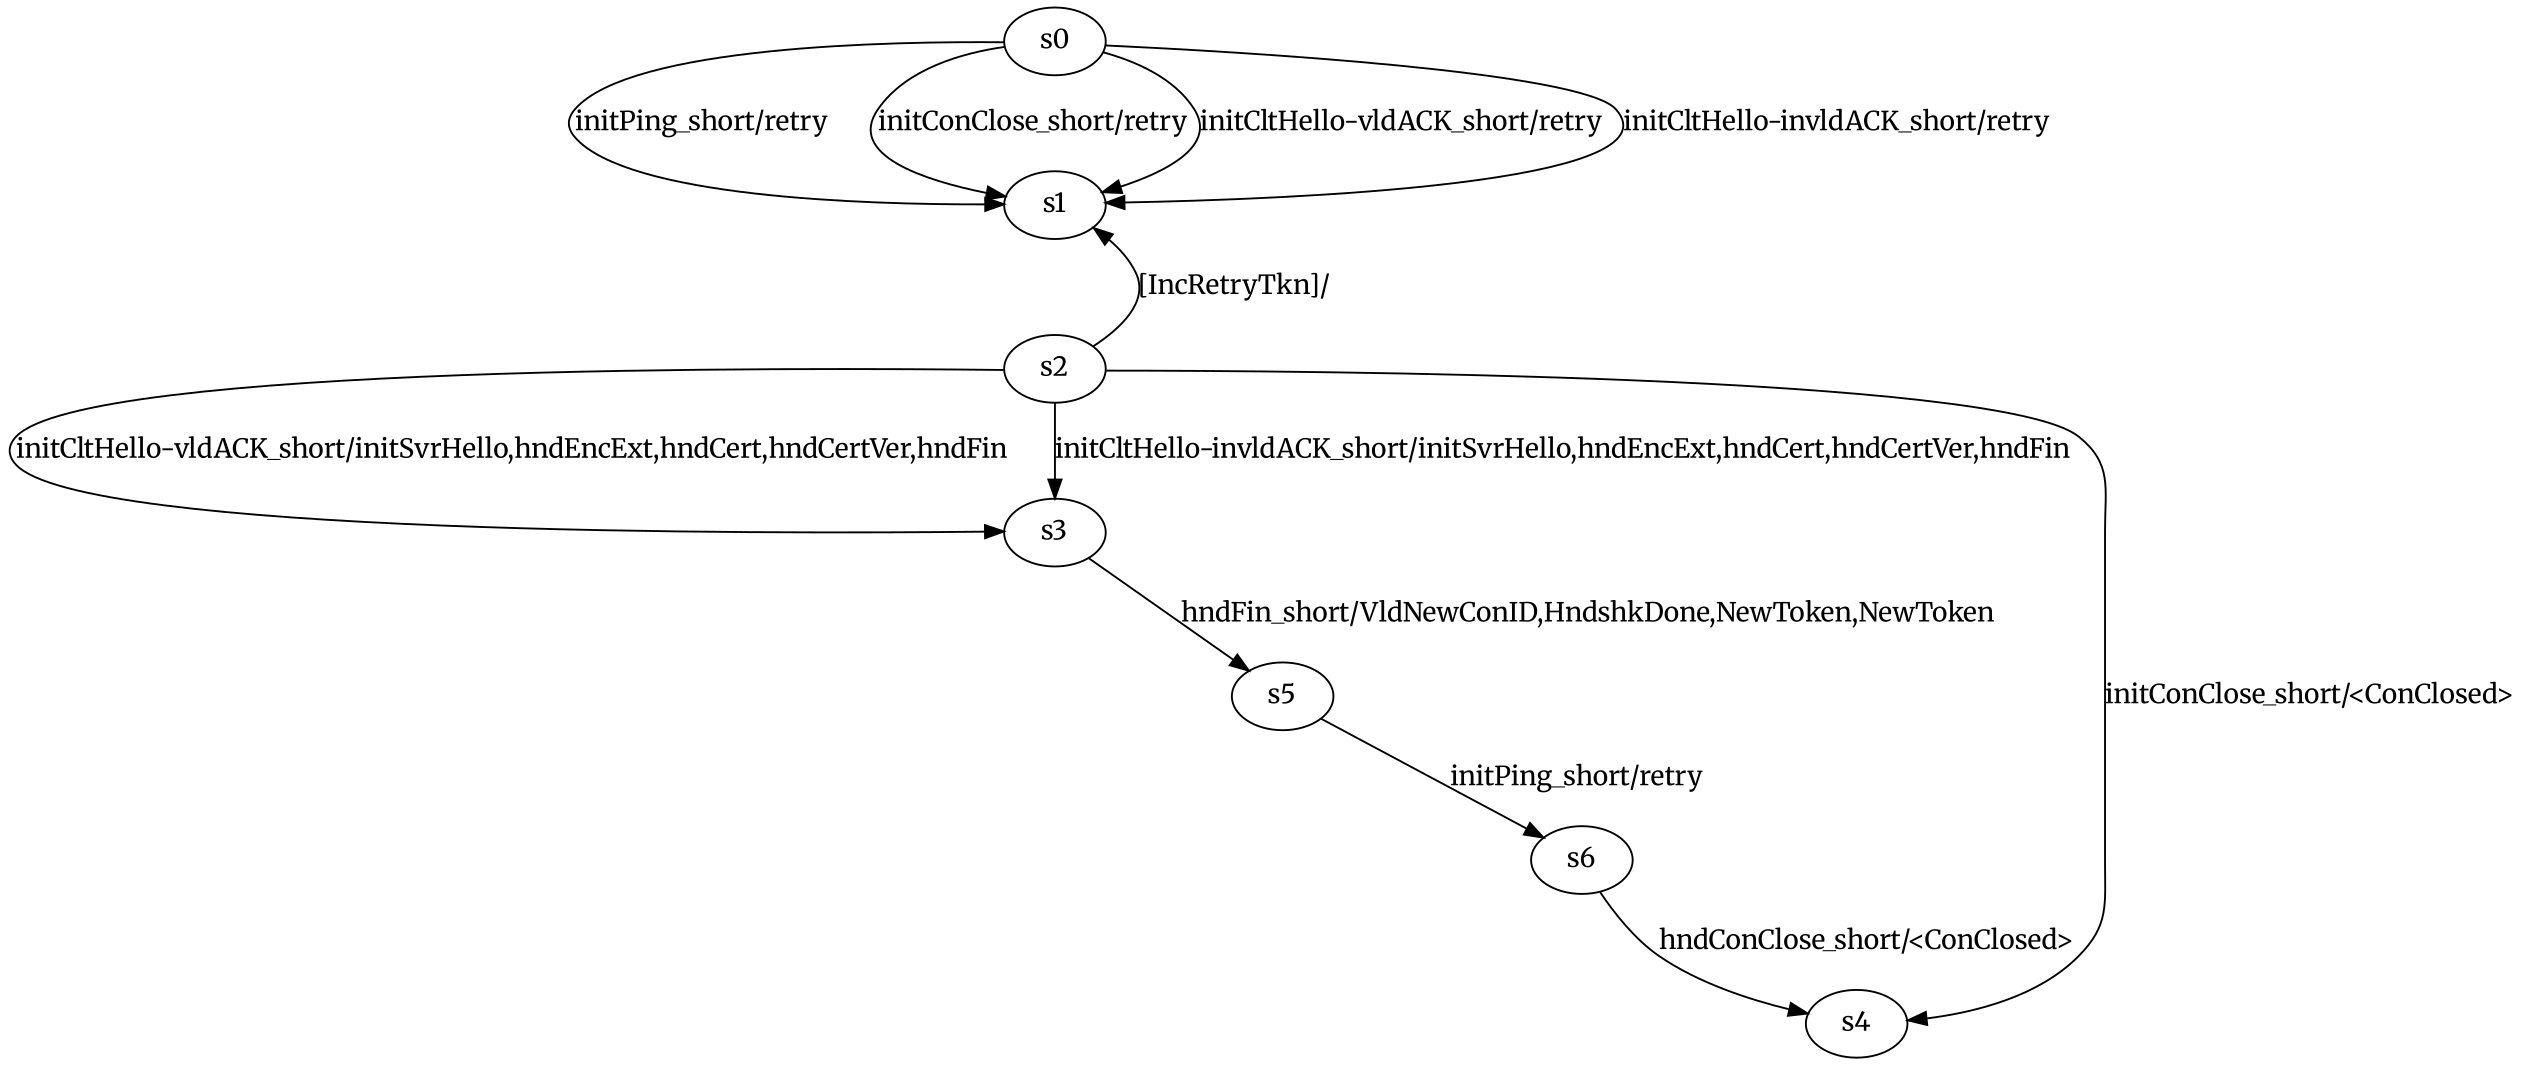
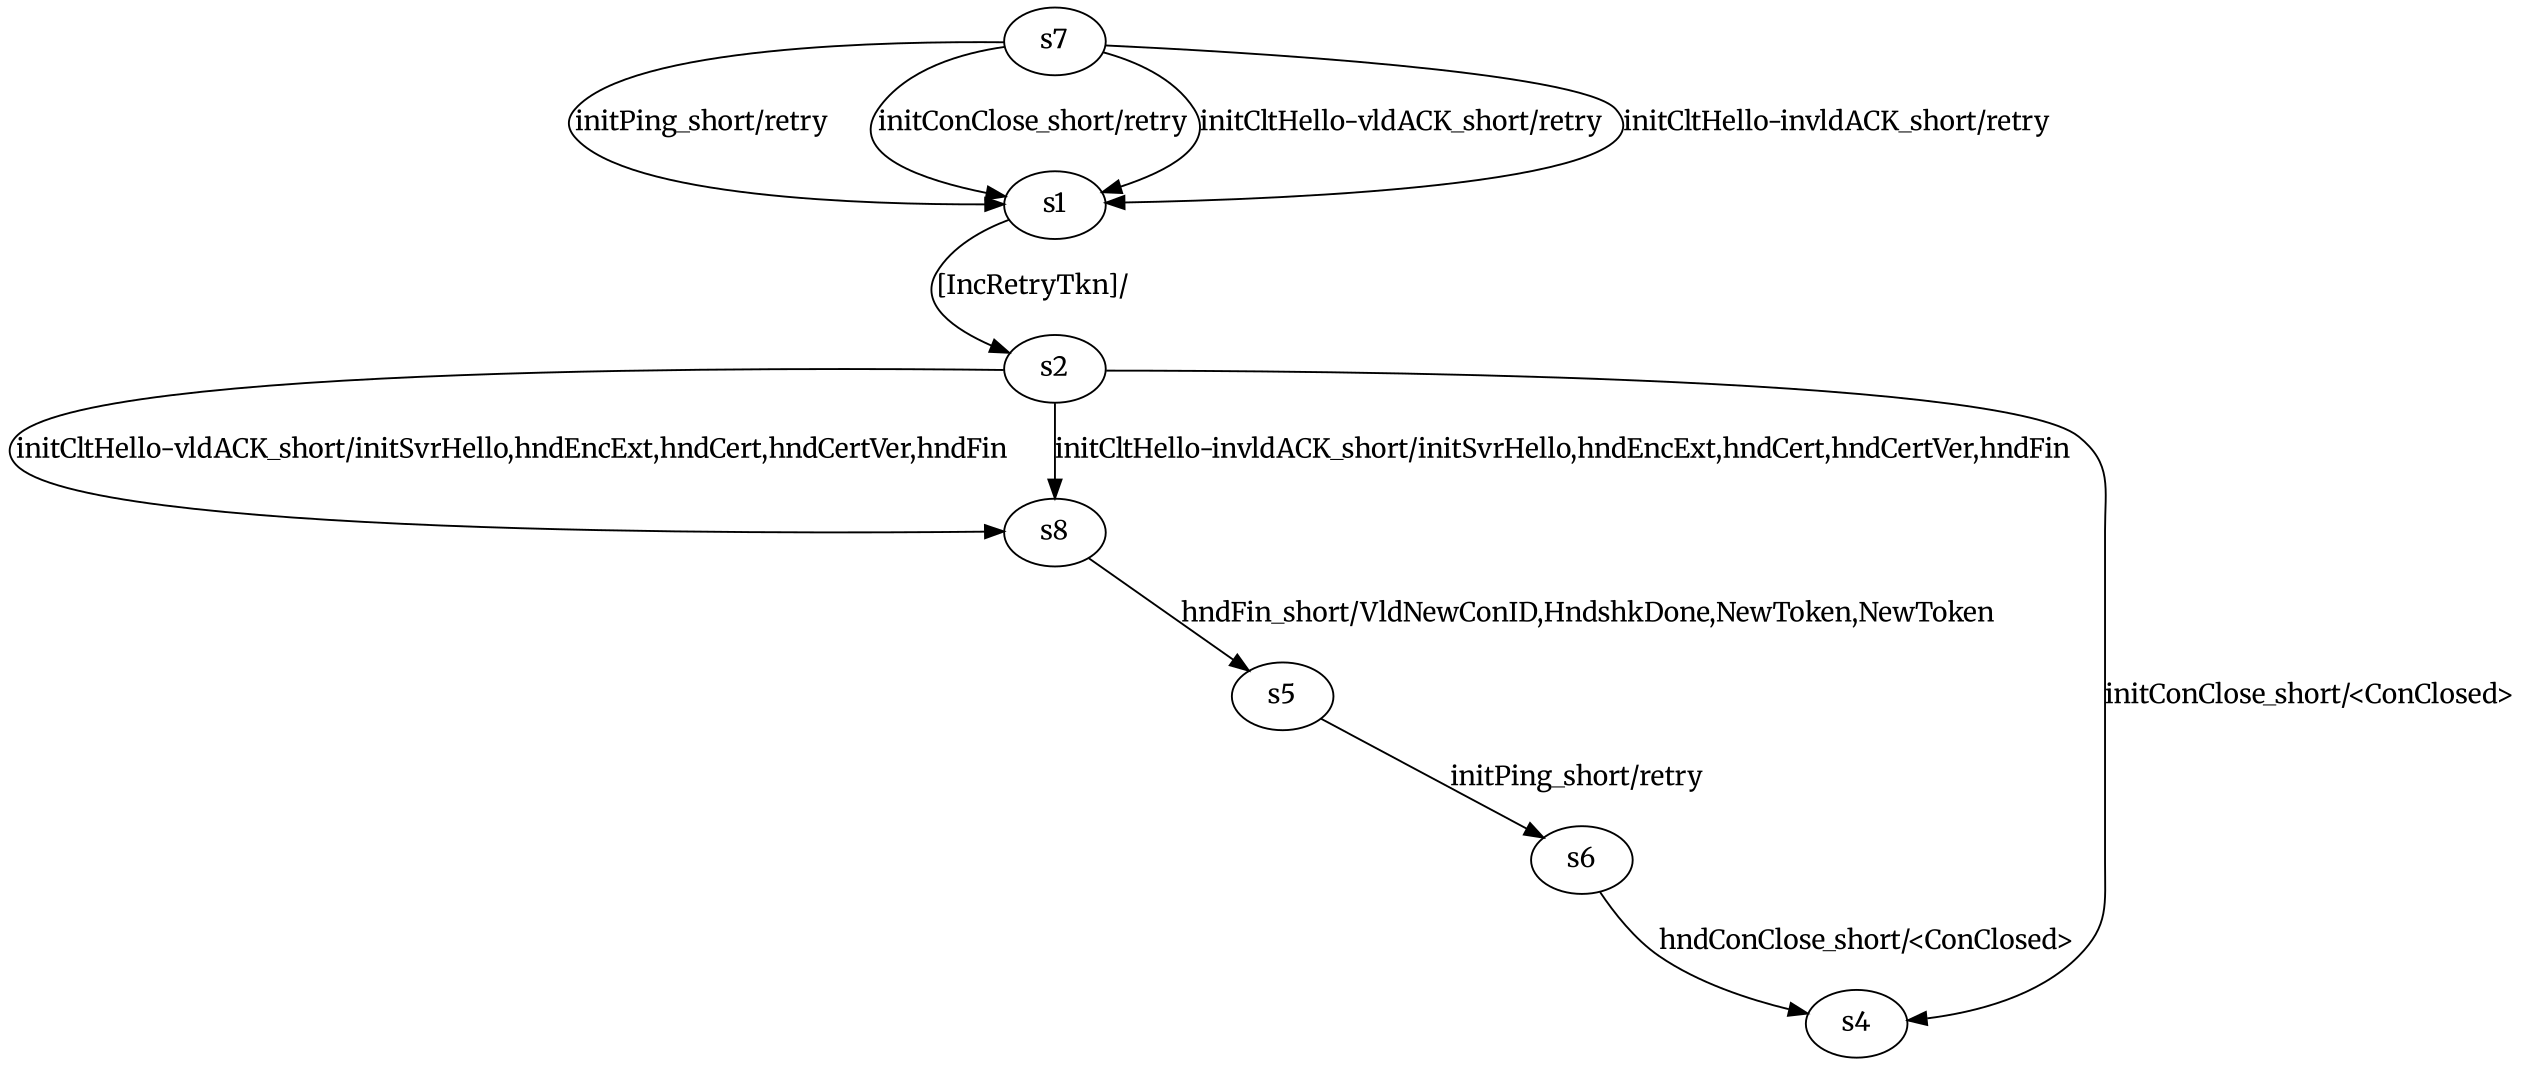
node "s0": label "s0" -> "s7"
edge "s2" -> "s1": reversed
node "s3": label "s3" -> "s8"
